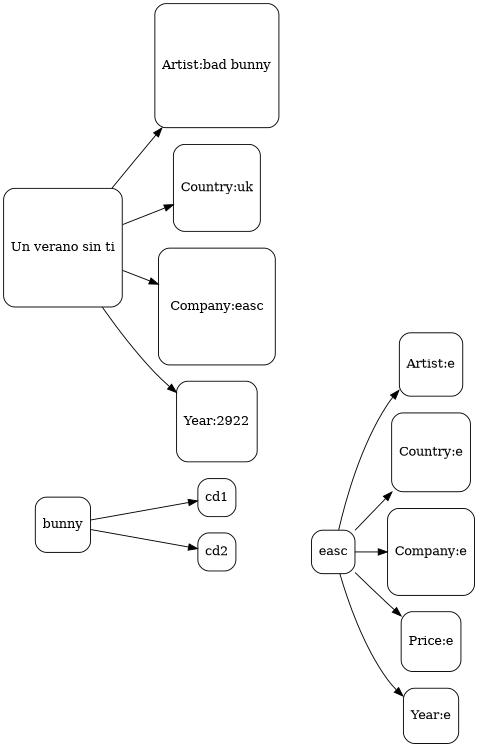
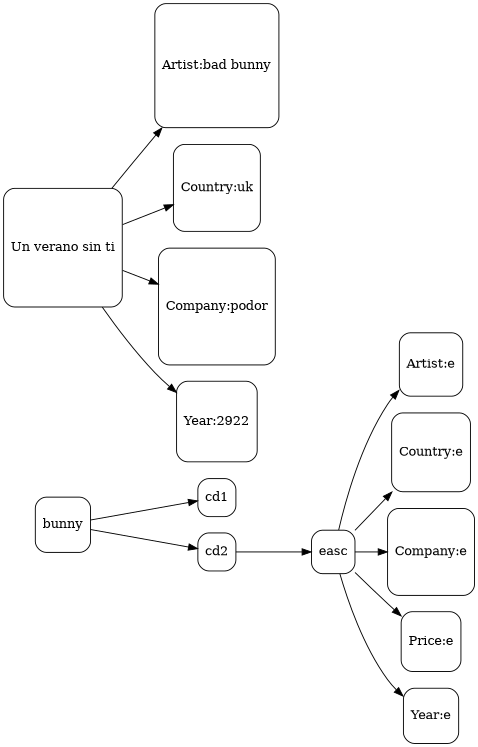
node "Company:easc": label "Company:easc" -> "Company:podor"
edge "cd2" -> "easc": added
